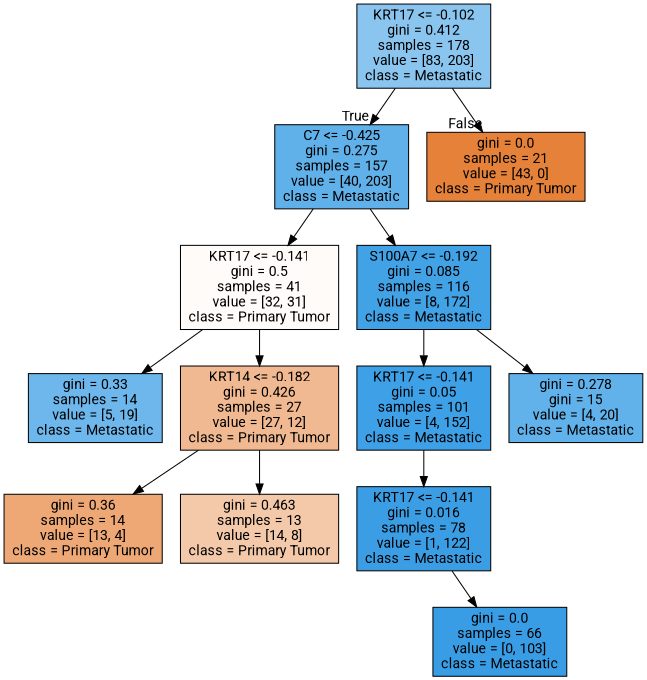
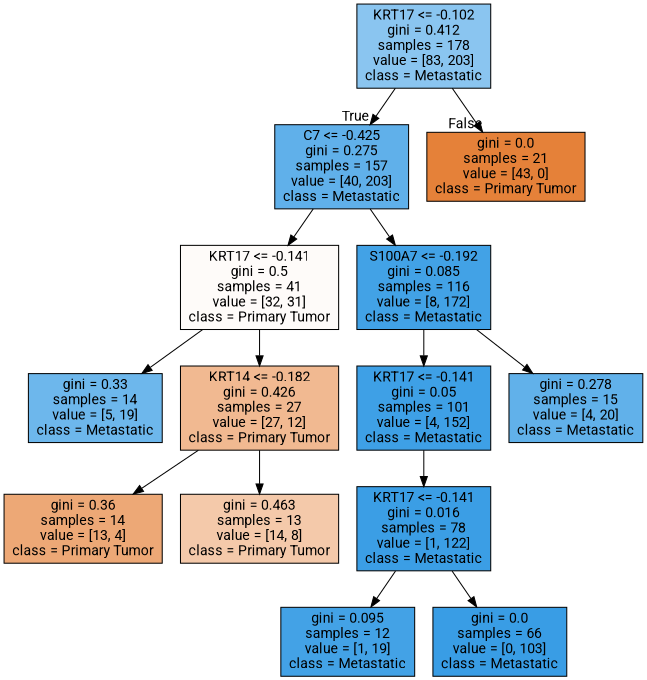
node "gini = 0.278 gini = 15 value = [4, 20] class = Metastatic": label "gini = 0.278 gini = 15 value = [4, 20] class = Metastatic" -> "gini = 0.278 samples = 15 value = [4, 20] class = Metastatic"
node "gini = 0.095 samples = 12 value = [1, 19] class = Metastatic": added
